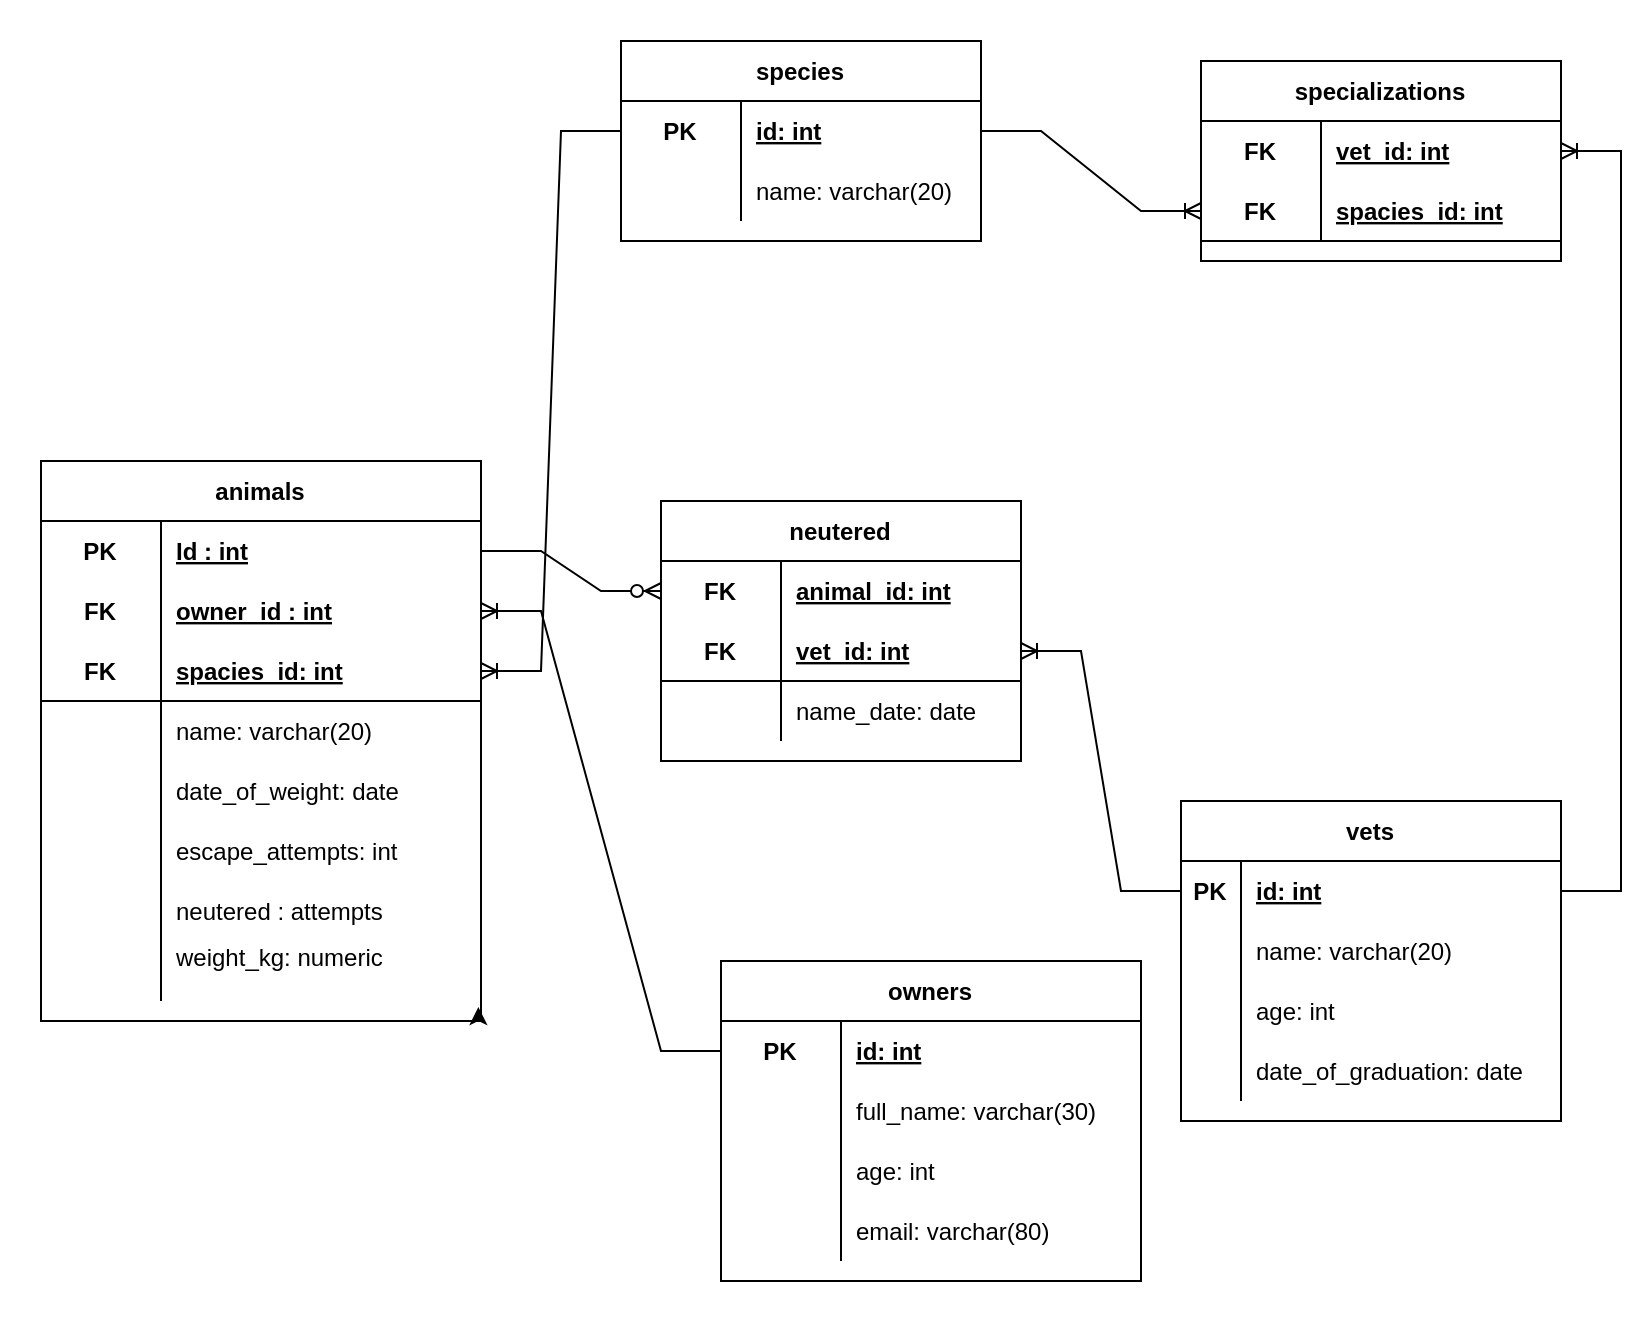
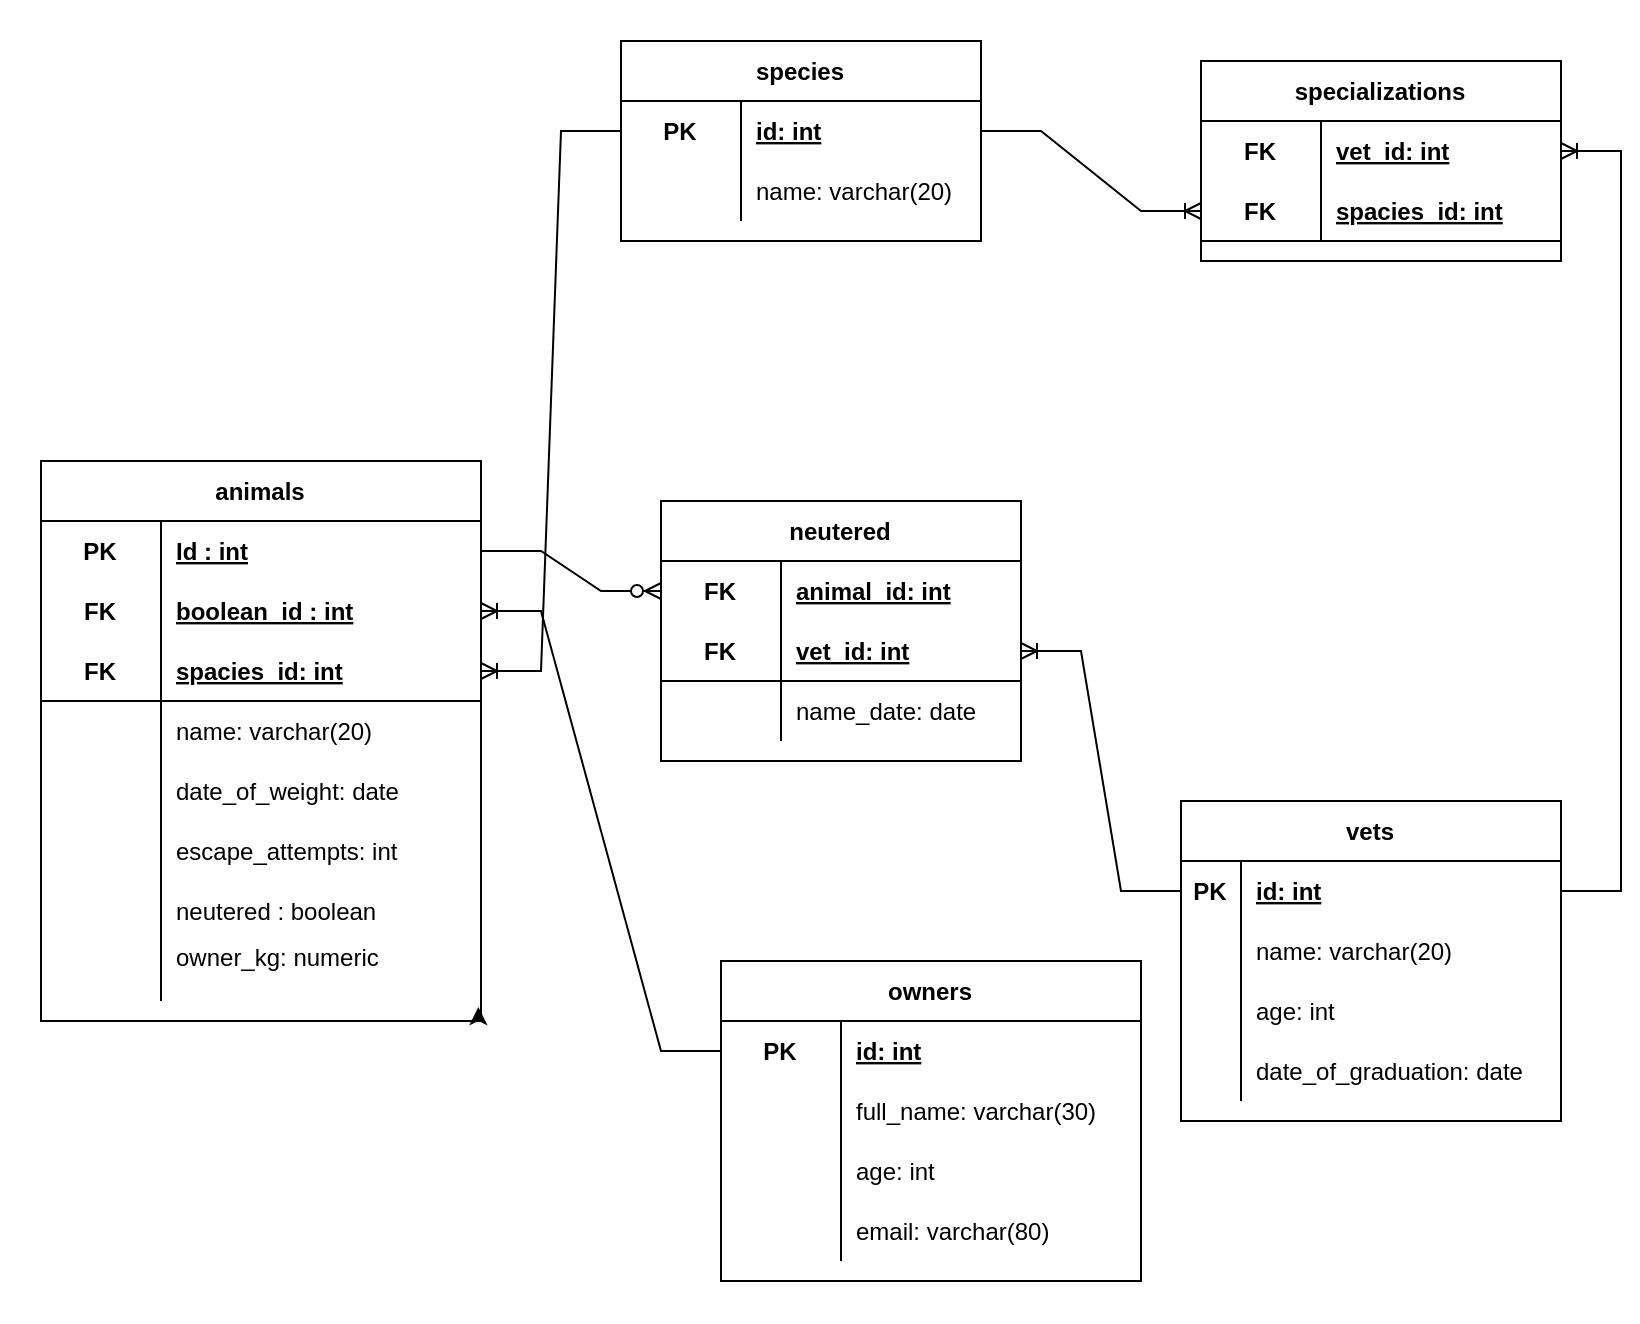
node "owner_id : int": label "owner_id : int" -> "boolean_id : int"
node "neutered : attempts": label "neutered : attempts" -> "neutered : boolean"
node "weight_kg: numeric": label "weight_kg: numeric" -> "owner_kg: numeric"
